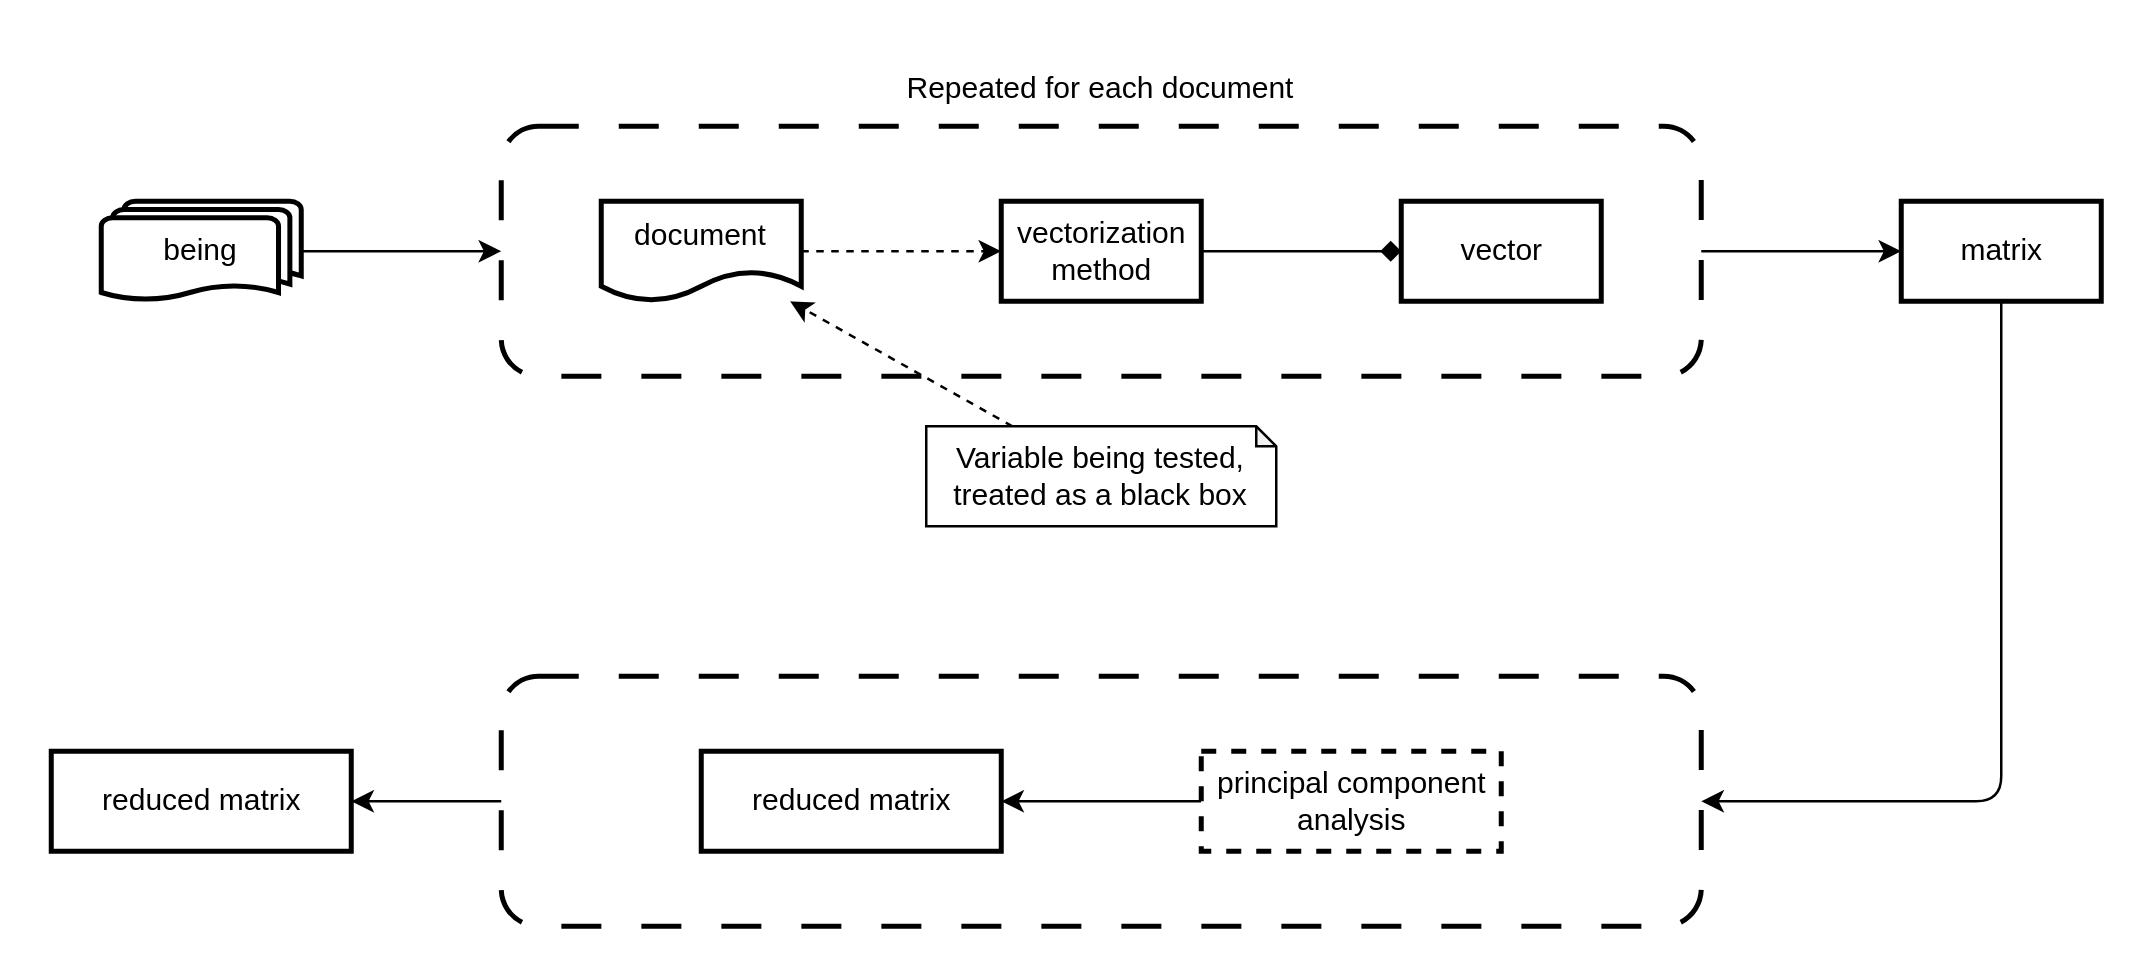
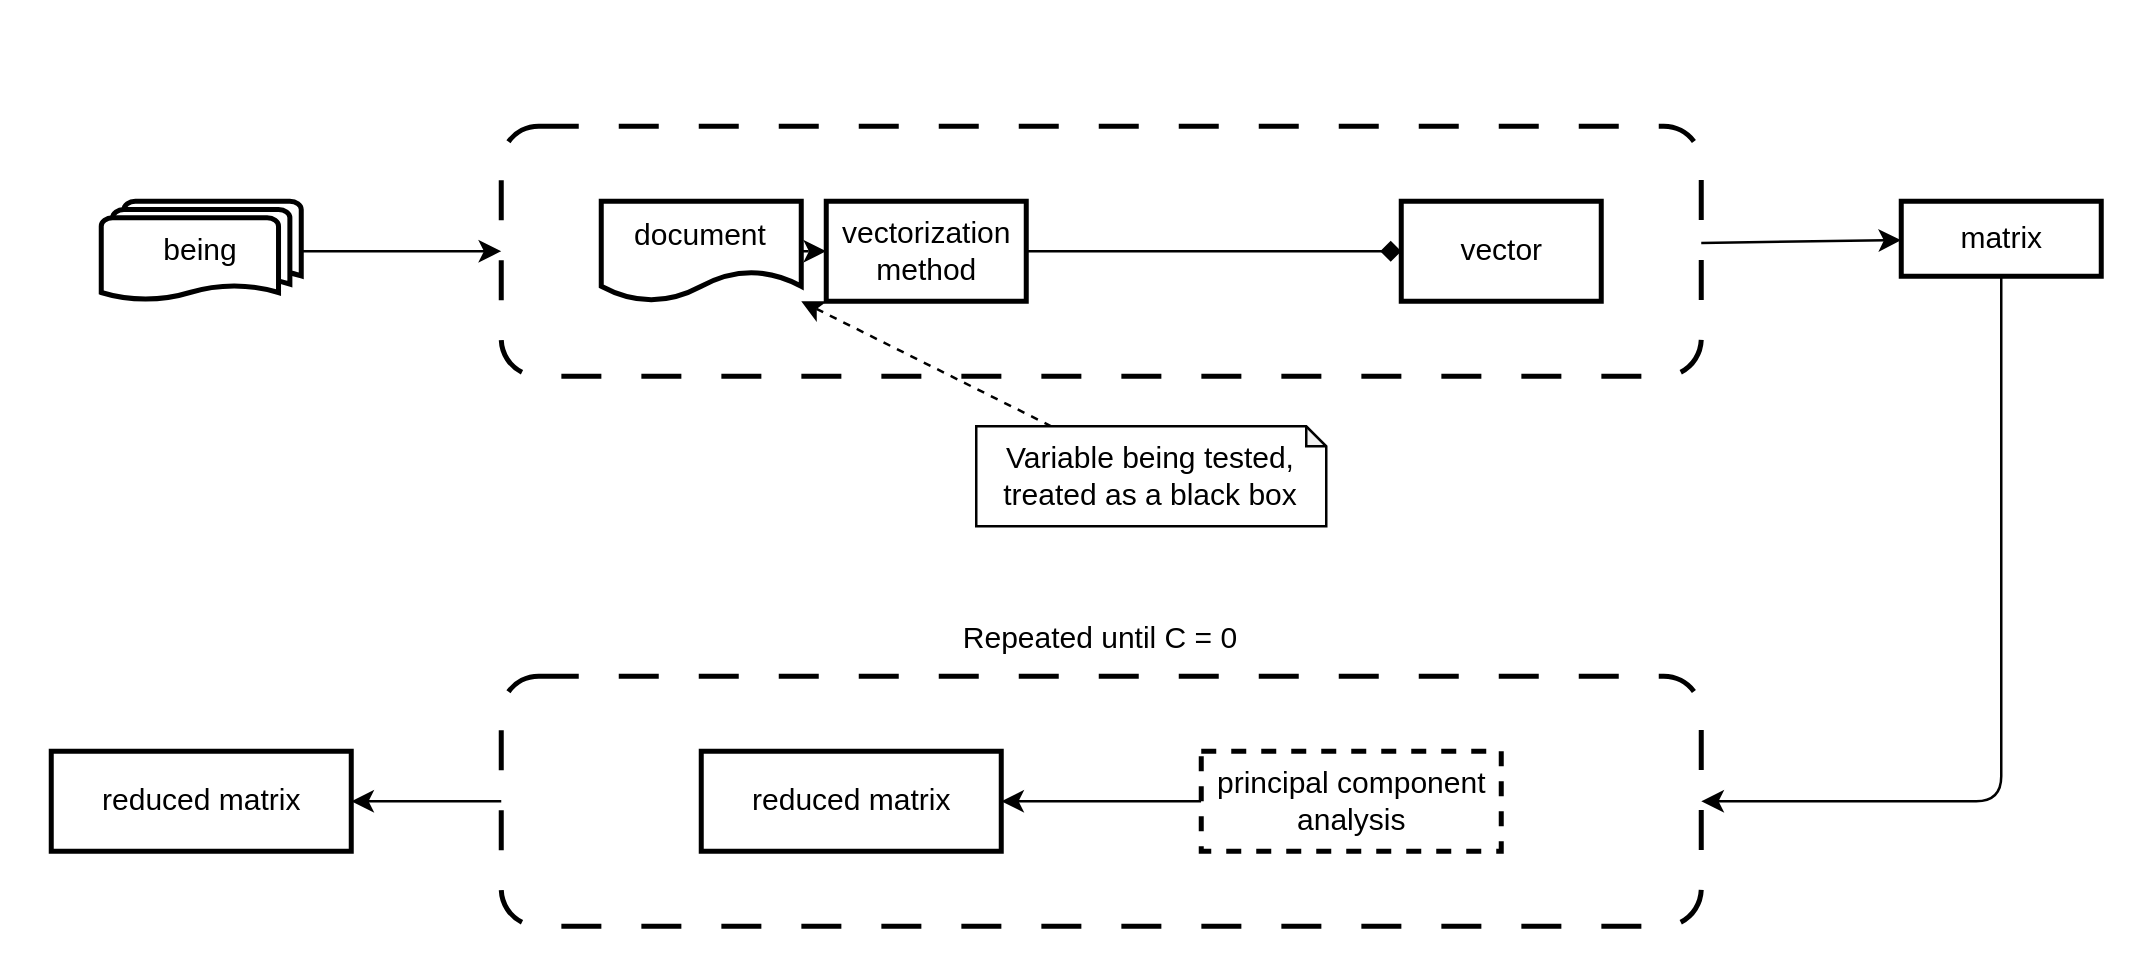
node "Repeated for each document": removed
node "vectorization method": moved (1101, 251) -> (926, 251)
node "matrix": size 200x100 -> 200x75
node "Variable being tested, treated as a black box": moved (1101, 476) -> (1151, 476)
node "Repeated until C = 0": added
